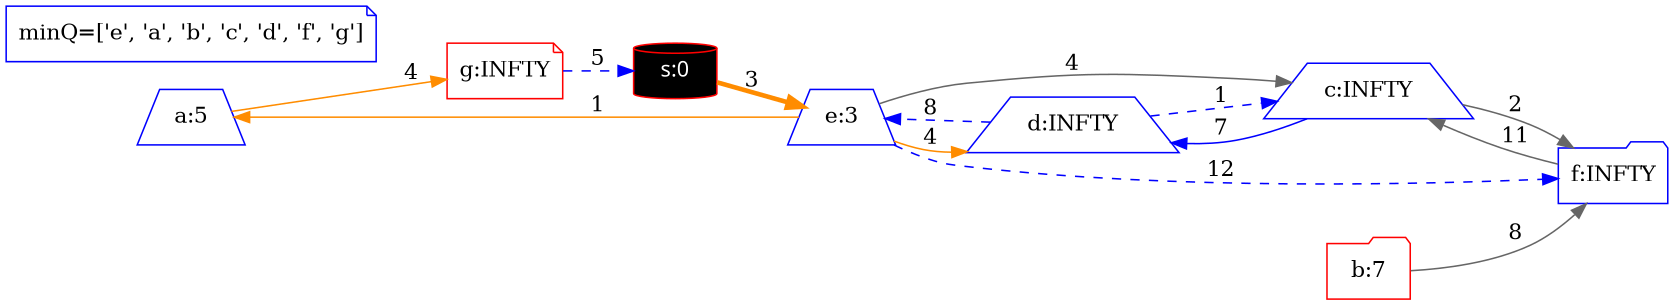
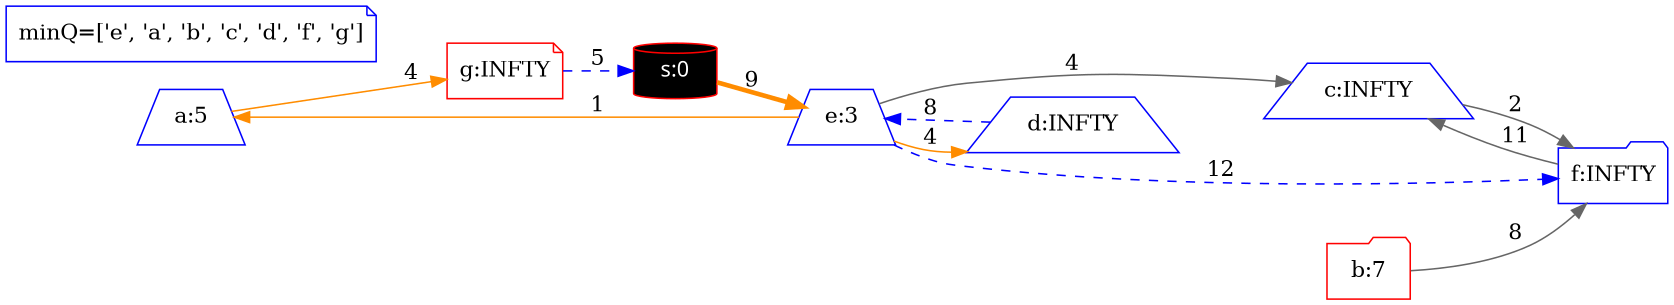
edge "s:0" -> "e:3": label "3" -> "9"
edge "d:INFTY" -> "c:INFTY": removed, label "1"
edge "c:INFTY" -> "d:INFTY": removed, label "7"
